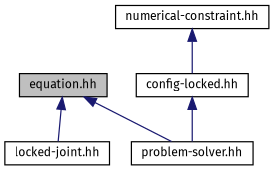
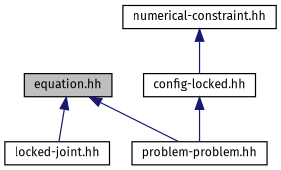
node "problem-solver.hh": label "problem-solver.hh" -> "problem-problem.hh"
